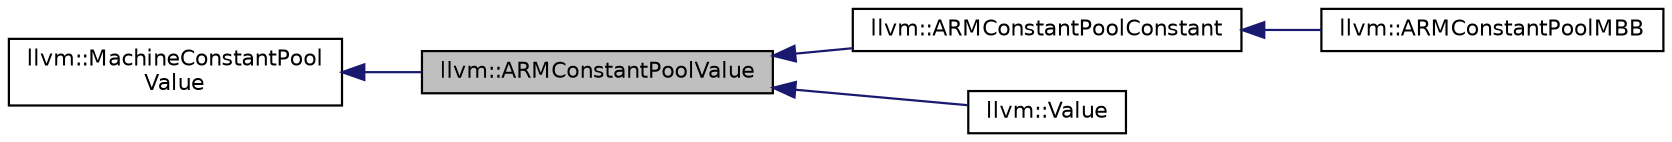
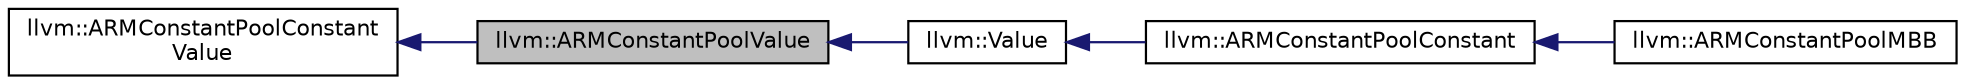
edge "llvm::ARMConstantPoolConstant" -> "llvm::ARMConstantPoolValue": now "llvm::ARMConstantPoolConstant" -> "llvm::Value"
node "llvm::MachineConstantPool Value": label "llvm::MachineConstantPool Value" -> "llvm::ARMConstantPoolConstant Value"
